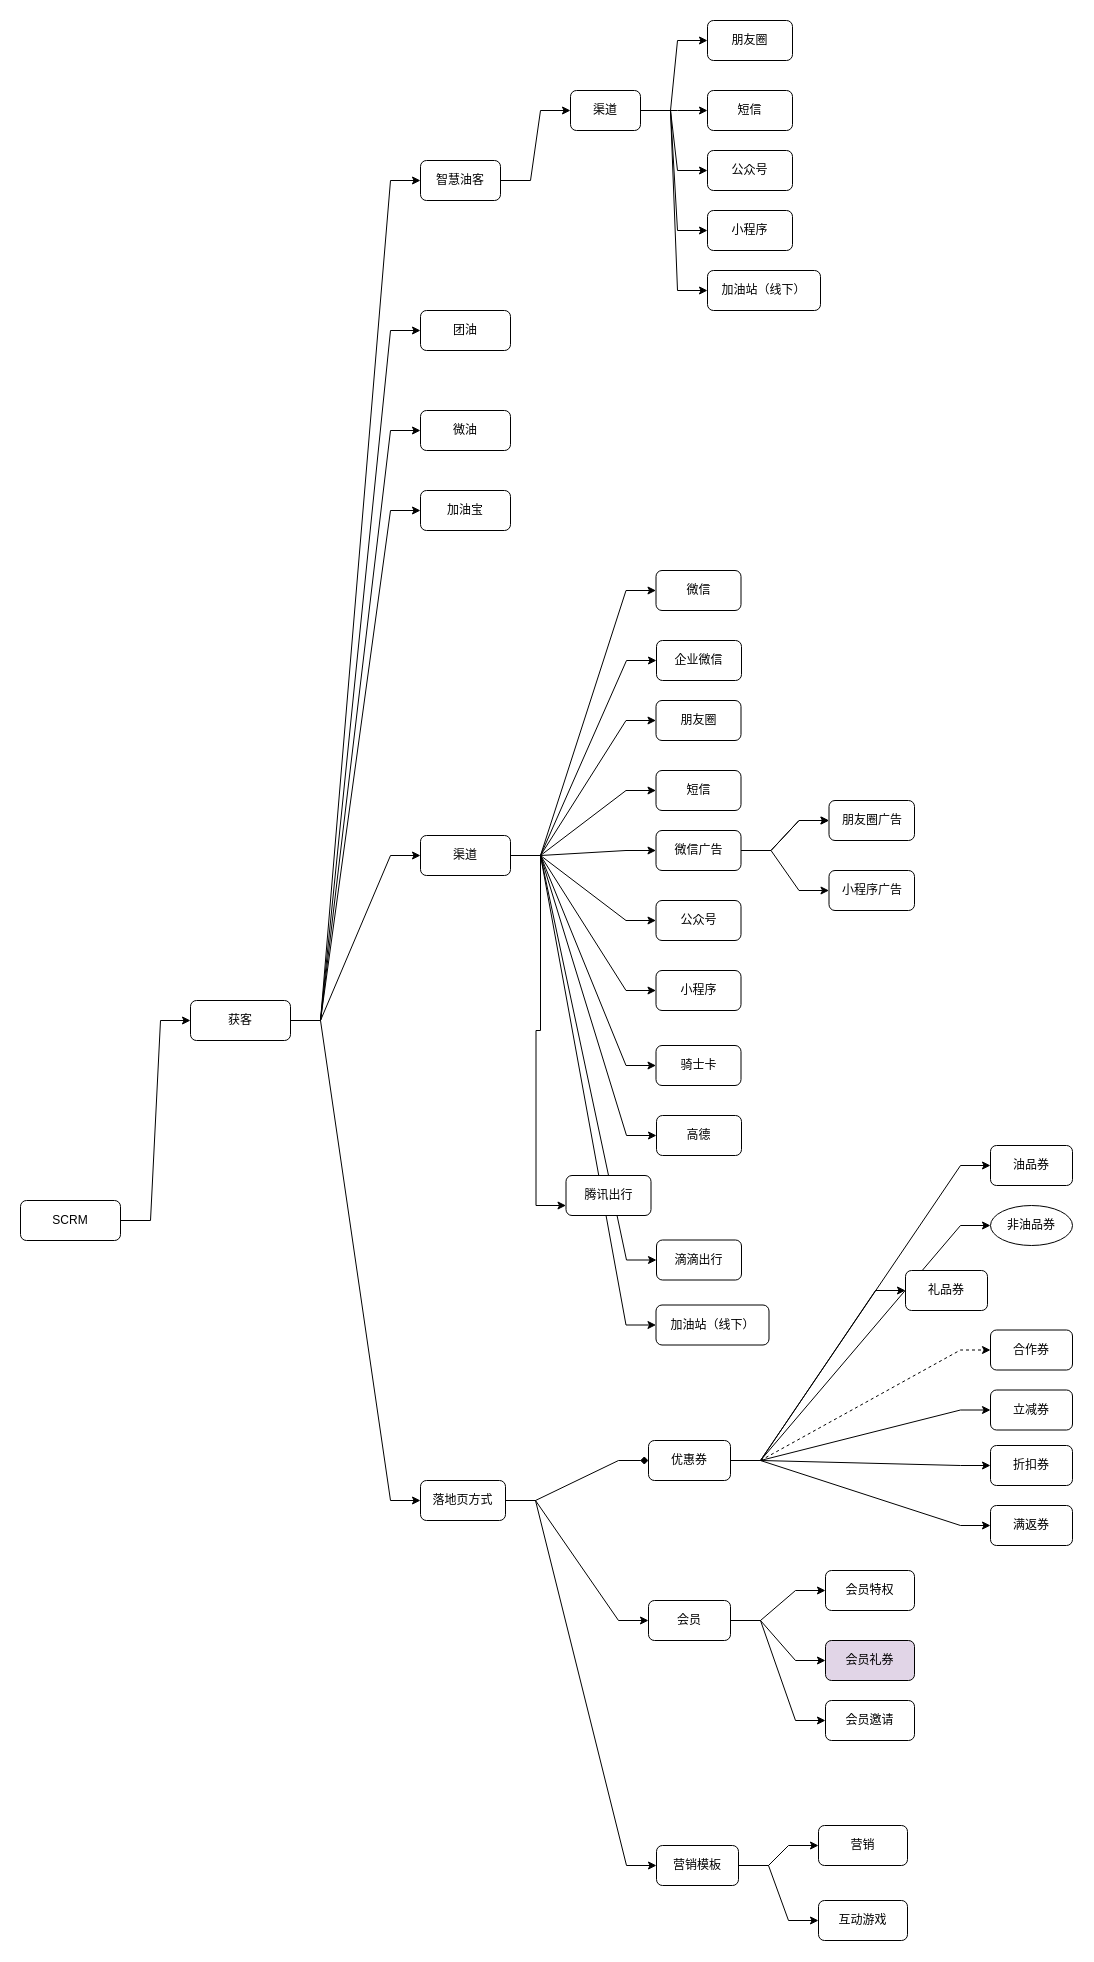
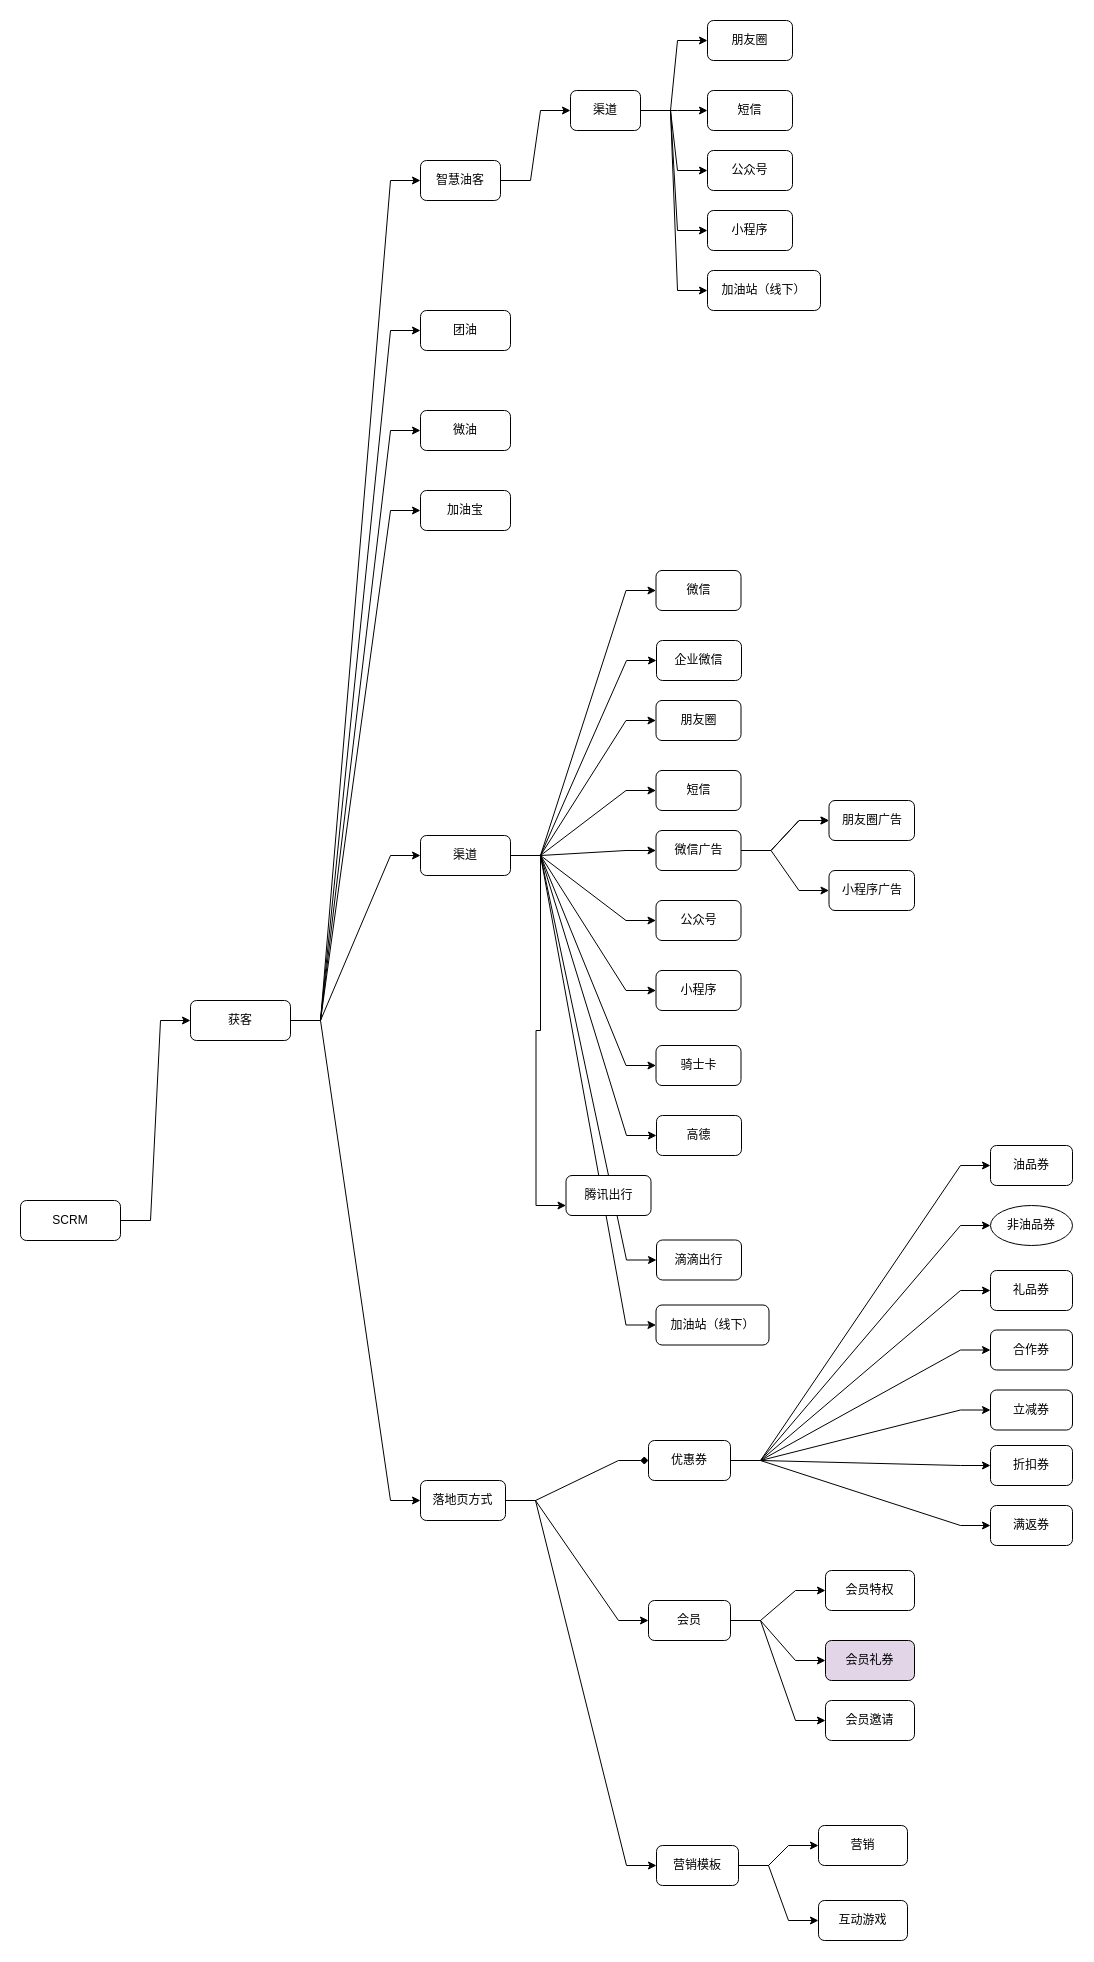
node "礼品券": moved (947, 1291) -> (1032, 1291)
edge "优惠券" -> "合作券": style dashed -> solid
